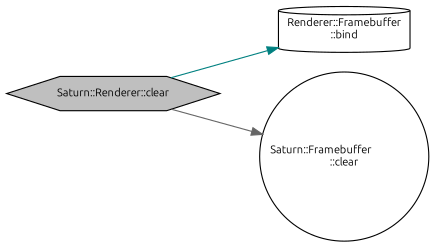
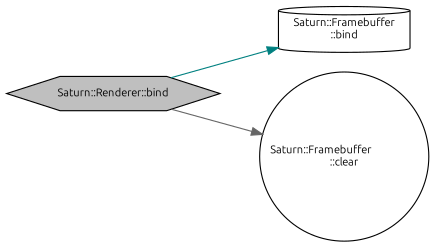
node "Renderer::Framebuffer ::bind": label "Renderer::Framebuffer ::bind" -> "Saturn::Framebuffer ::bind"
node "Saturn::Renderer::clear": label "Saturn::Renderer::clear" -> "Saturn::Renderer::bind"
